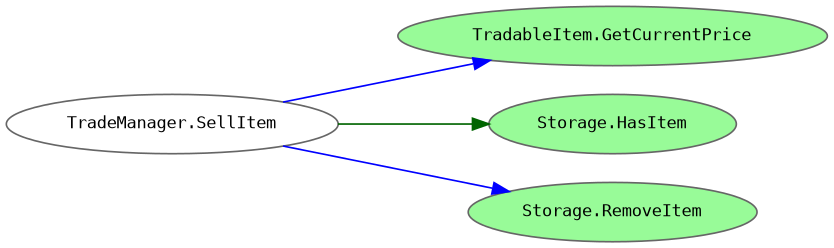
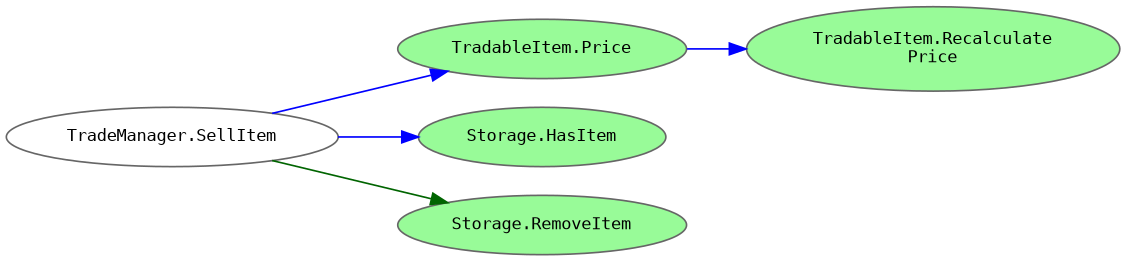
node "TradableItem.GetCurrentPrice": label "TradableItem.GetCurrentPrice" -> "TradableItem.Price"
node "TradableItem.Recalculate Price": added
edge "TradeManager.SellItem" -> "Storage.HasItem": color darkgreen -> blue
edge "TradeManager.SellItem" -> "Storage.RemoveItem": color blue -> darkgreen
